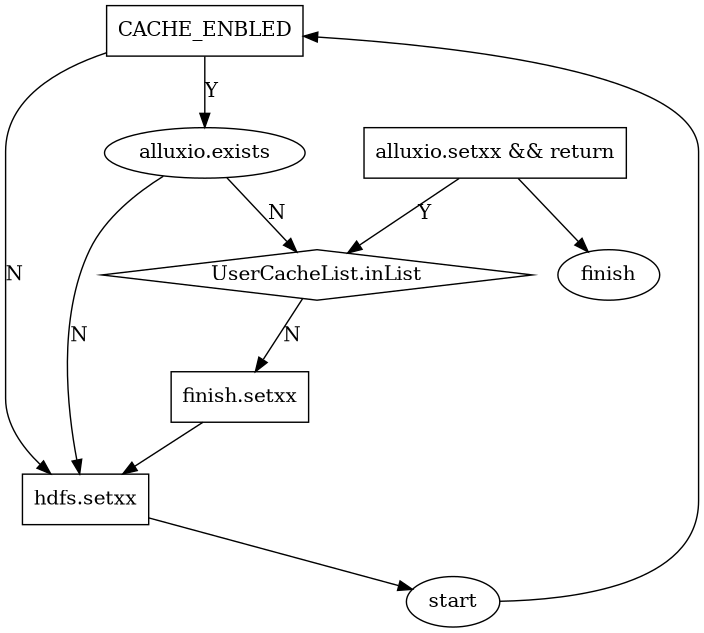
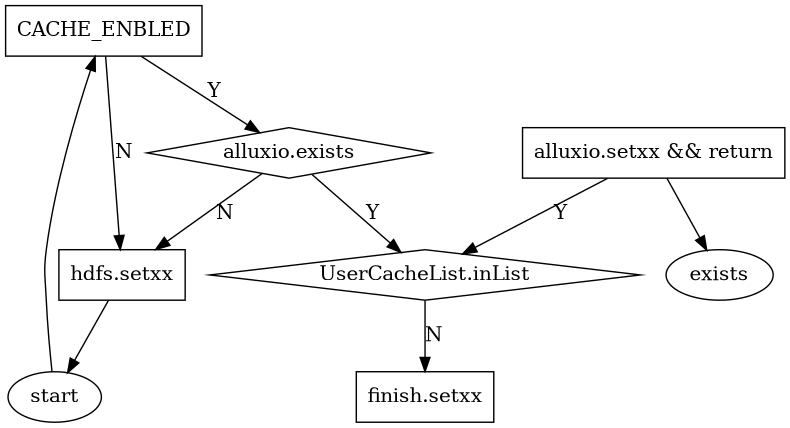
node "alluxio.exists": shape ellipse -> diamond
edge "alluxio.exists" -> "UserCacheList.inList": label "N" -> "Y"
node "finish": label "finish" -> "exists"
edge "finish.setxx" -> "hdfs.setxx": removed
